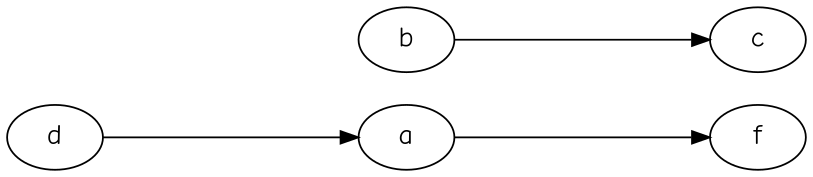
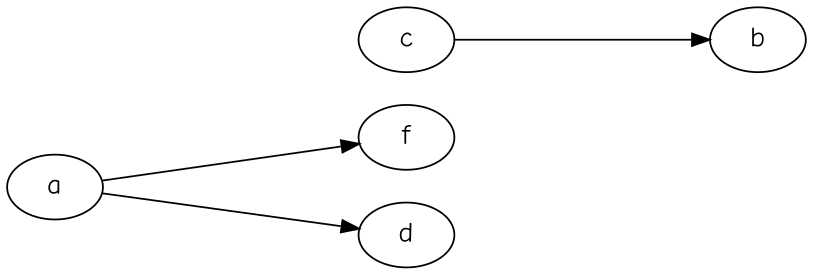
edge "b" -> "c": reversed
edge "d" -> "a": reversed
